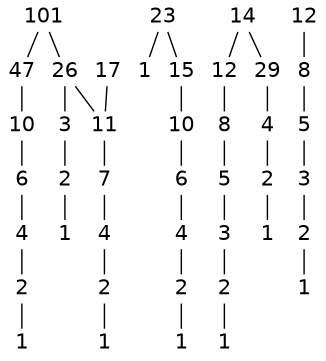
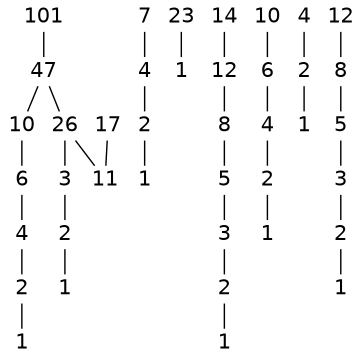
edge "101" -- "26": now "47" -- "26"
node "15": removed
node "29": removed
edge "11" -- "7": removed
